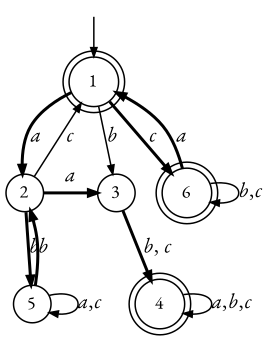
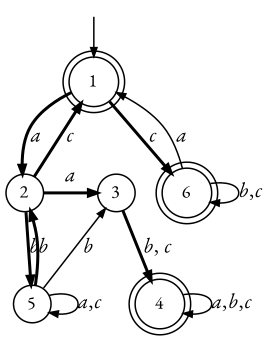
edge "6" -> "1": style bold -> solid
edge "1" -> "3": now "5" -> "3"
edge "2" -> "1": style solid -> bold
